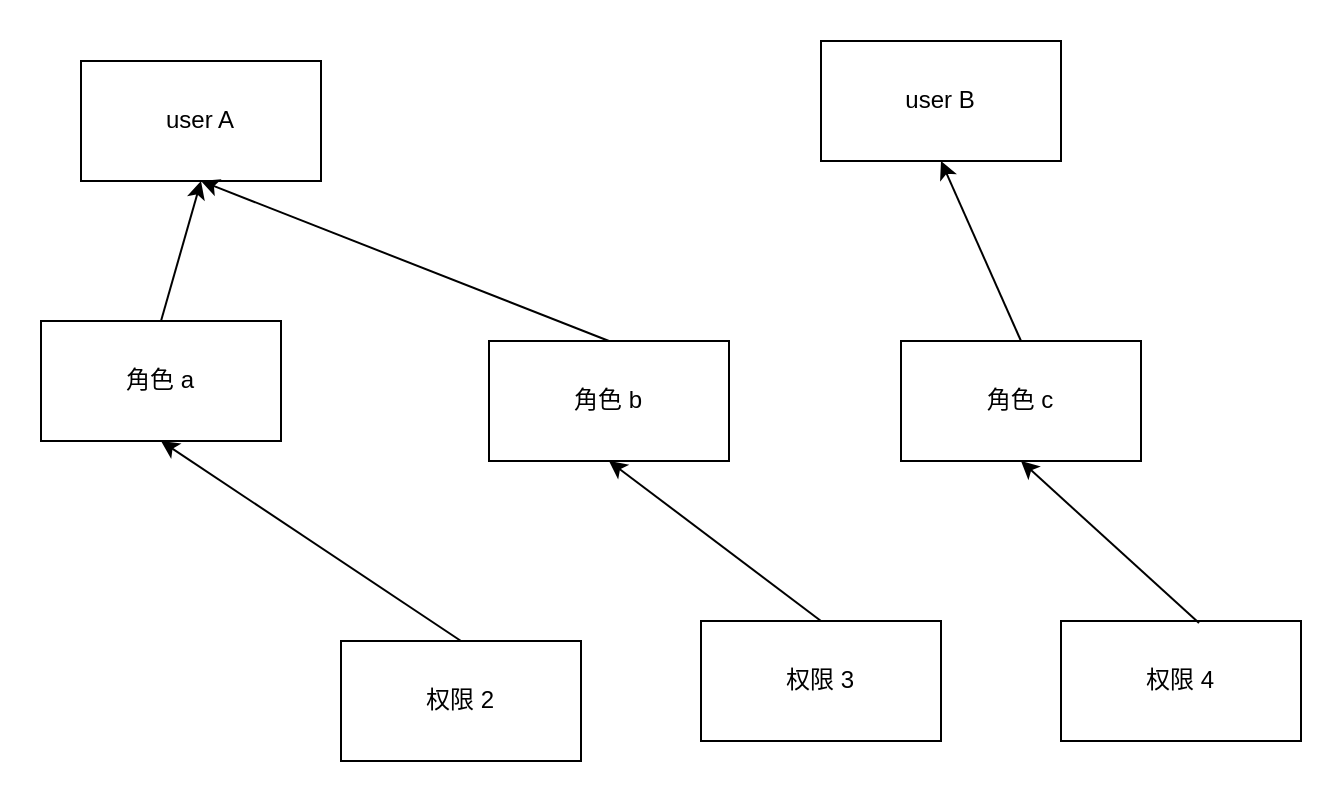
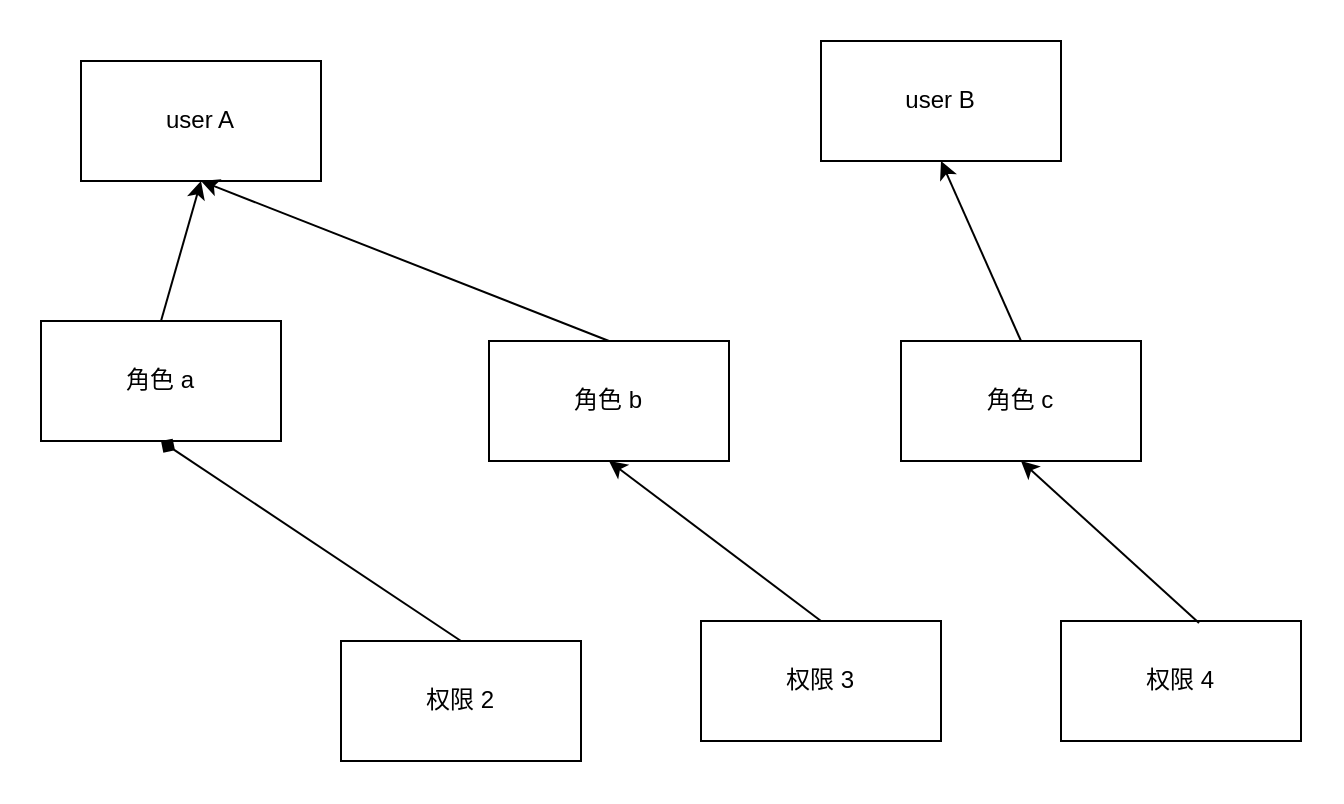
edge "权限 2" -> "角色 a": arrowhead classic -> diamond
